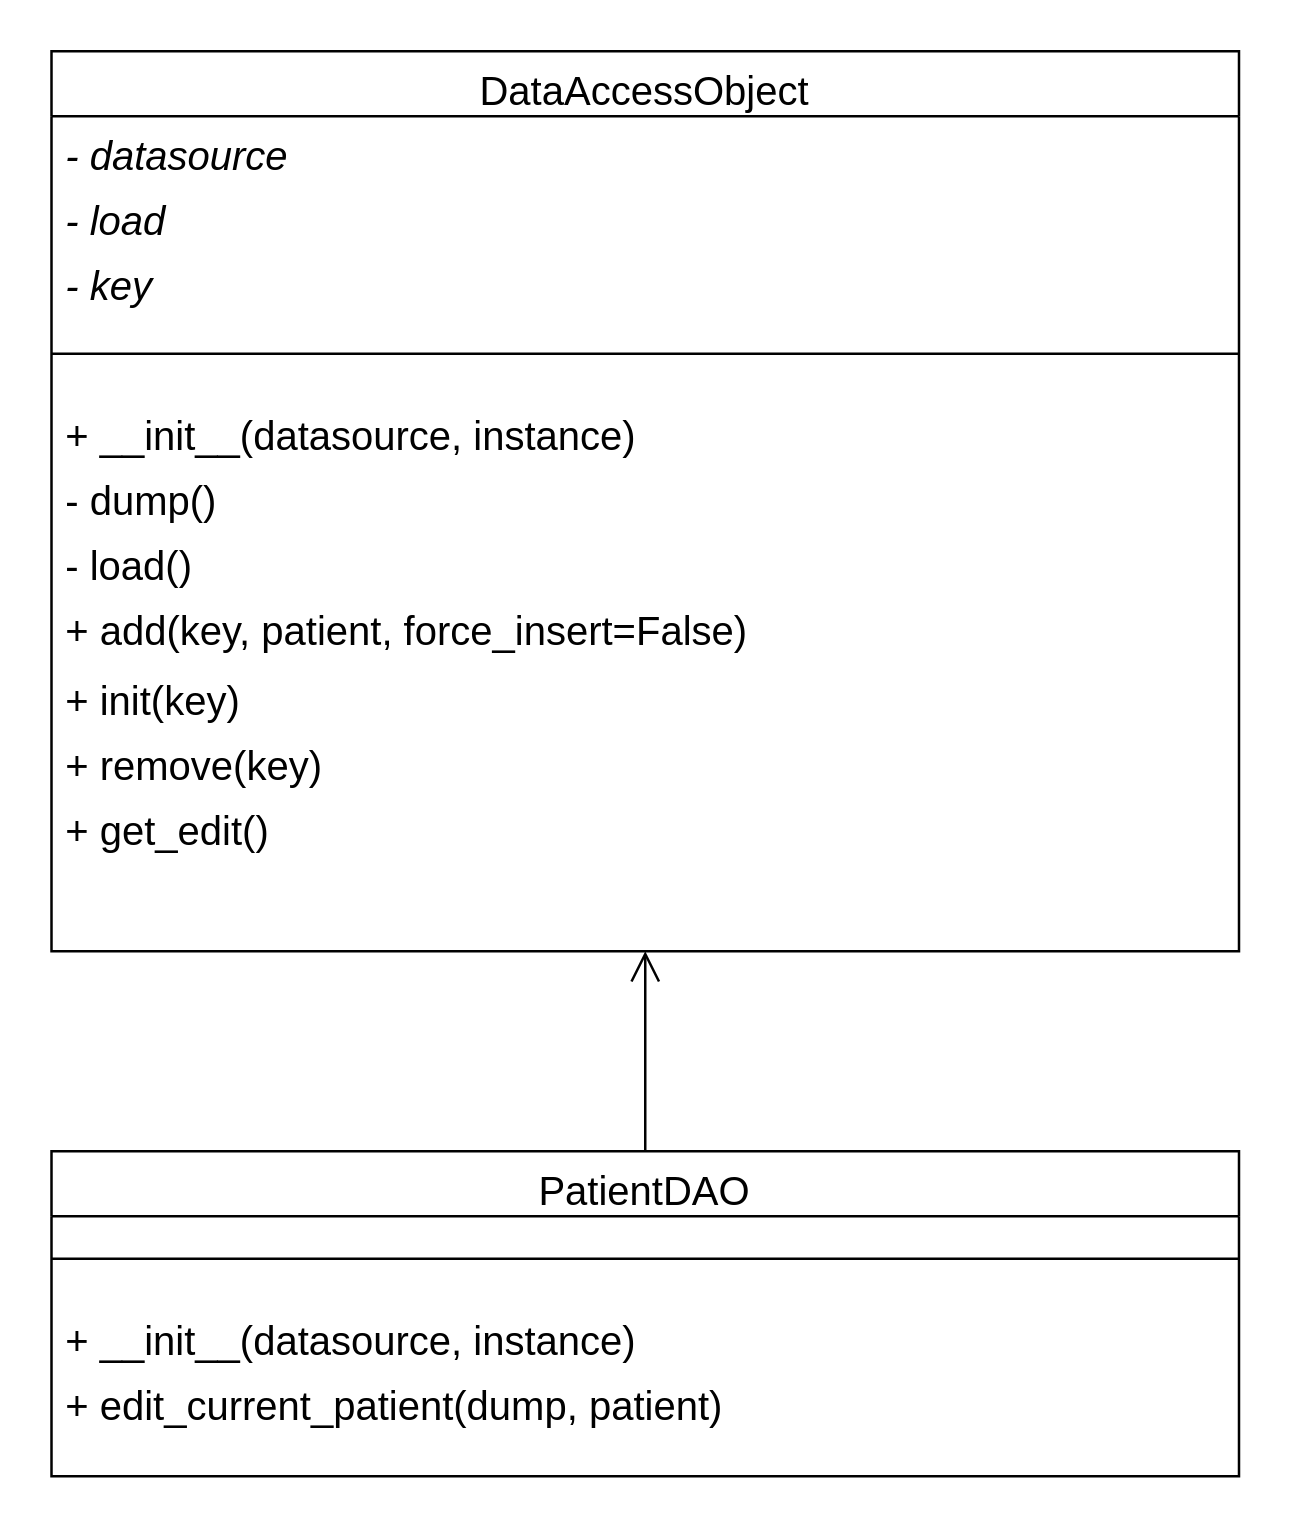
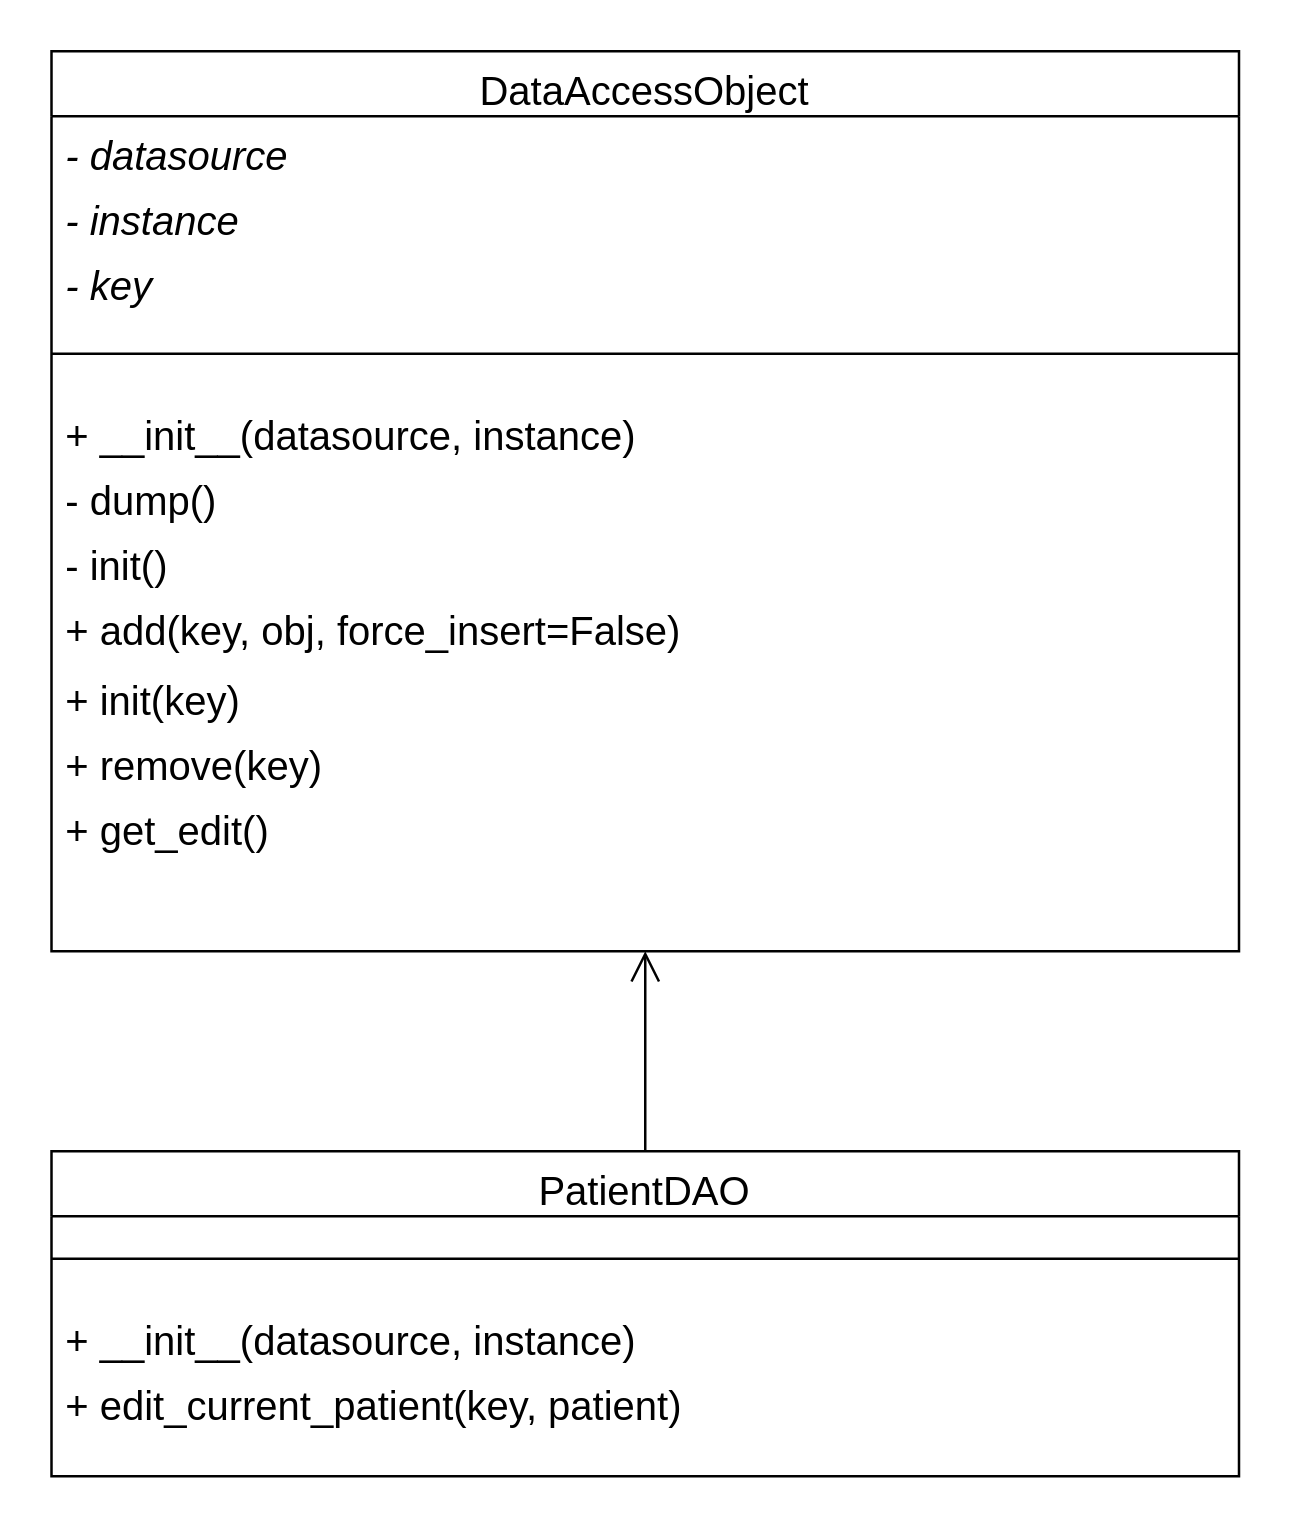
node "- load": label "- load" -> "- instance"
node "- load()": label "- load()" -> "- init()"
node "+ add(key, patient, force_insert=False)": label "+ add(key, patient, force_insert=False)" -> "+ add(key, obj, force_insert=False)"
node "+ edit_current_patient(dump, patient)": label "+ edit_current_patient(dump, patient)" -> "+ edit_current_patient(key, patient)"
